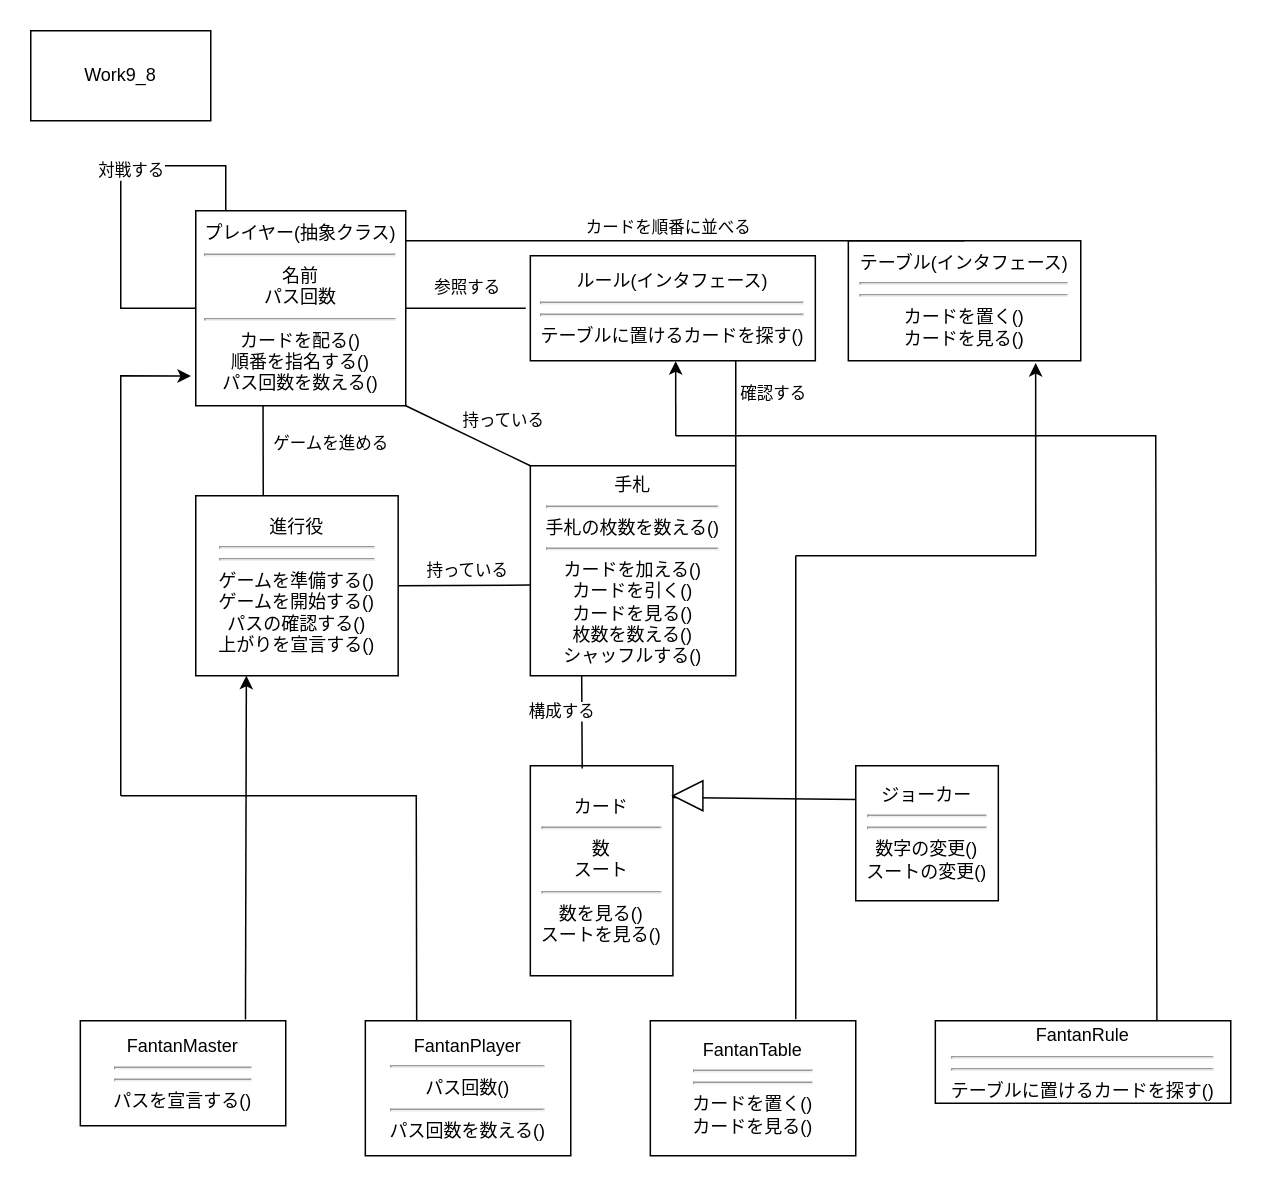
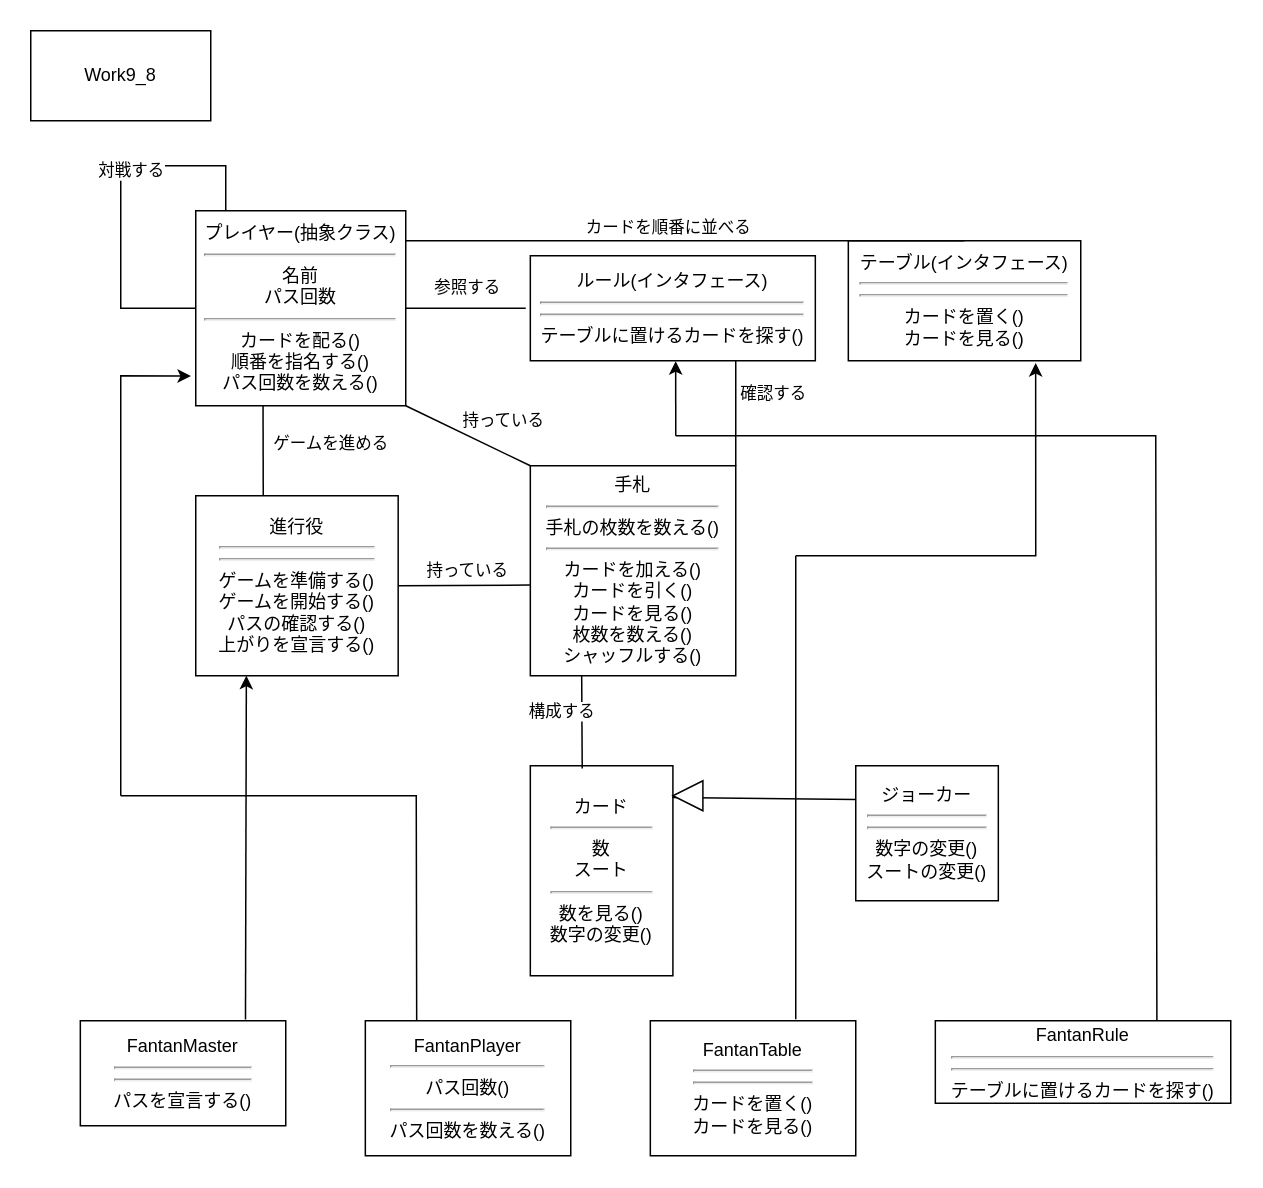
node "カード 数 スート 数を見る() スートを見る()": label "カード 数 スート 数を見る() スートを見る()" -> "カード 数 スート 数を見る() 数字の変更()"
